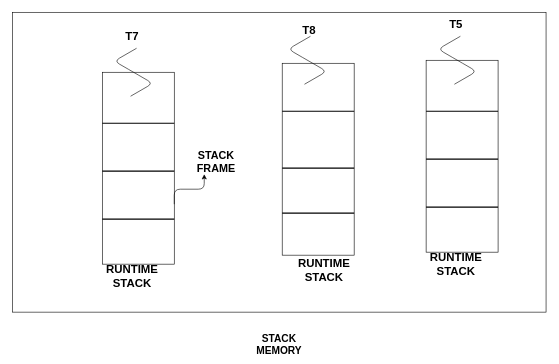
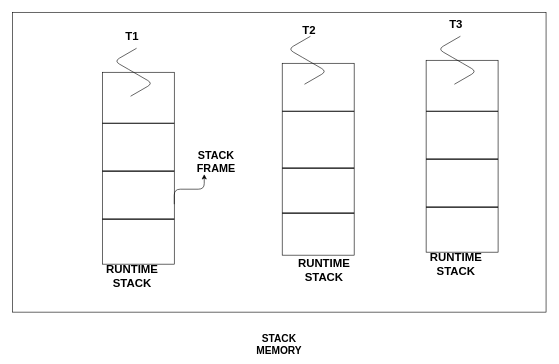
node "T5": label "T5" -> "T3"
node "T8": label "T8" -> "T2"
node "T7": label "T7" -> "T1"
